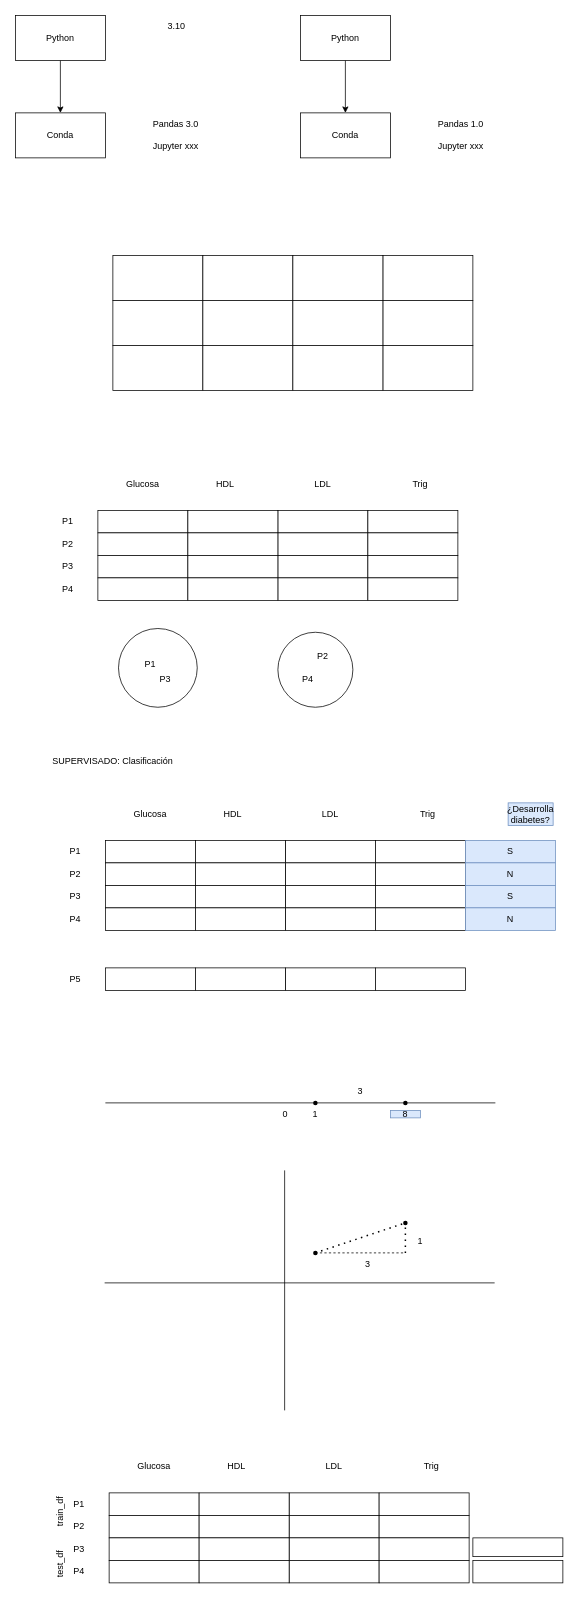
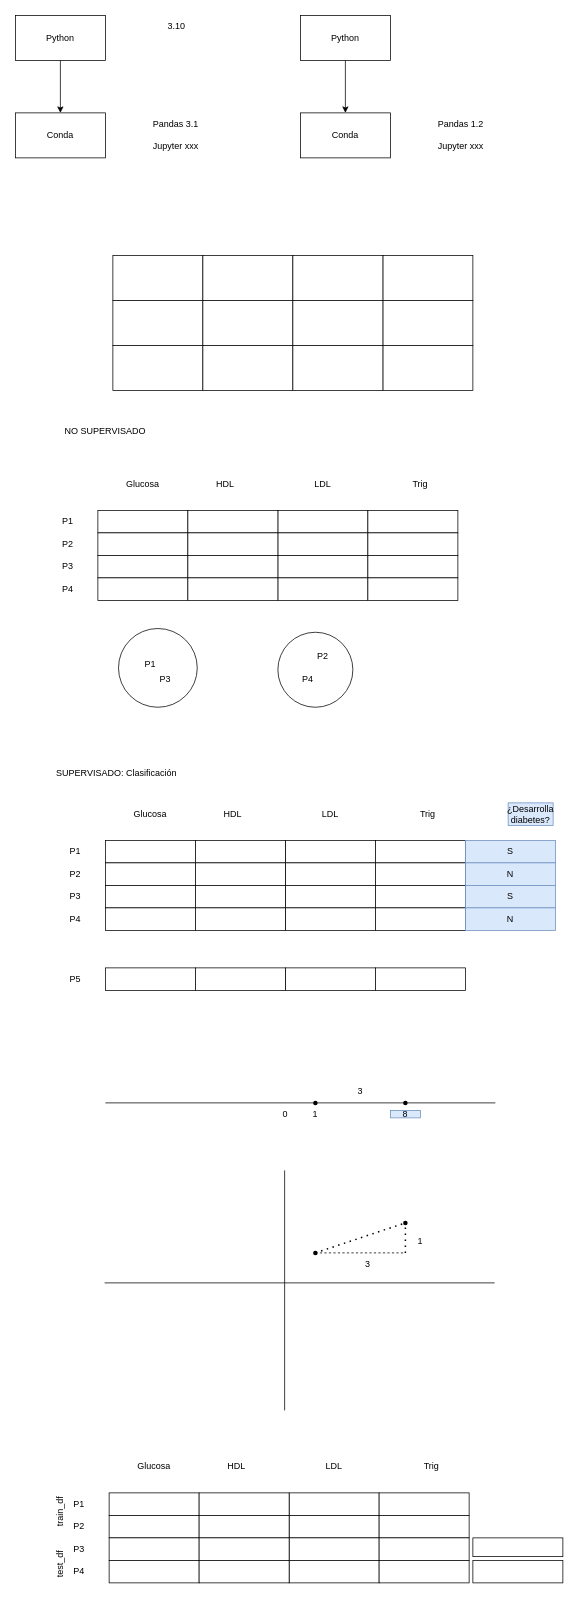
node "Pandas 3.0": label "Pandas 3.0" -> "Pandas 3.1"
node "Pandas 1.0": label "Pandas 1.0" -> "Pandas 1.2"
node "NO SUPERVISADO": added
node "SUPERVISADO: Clasificación": moved (113, 762) -> (117, 773)
